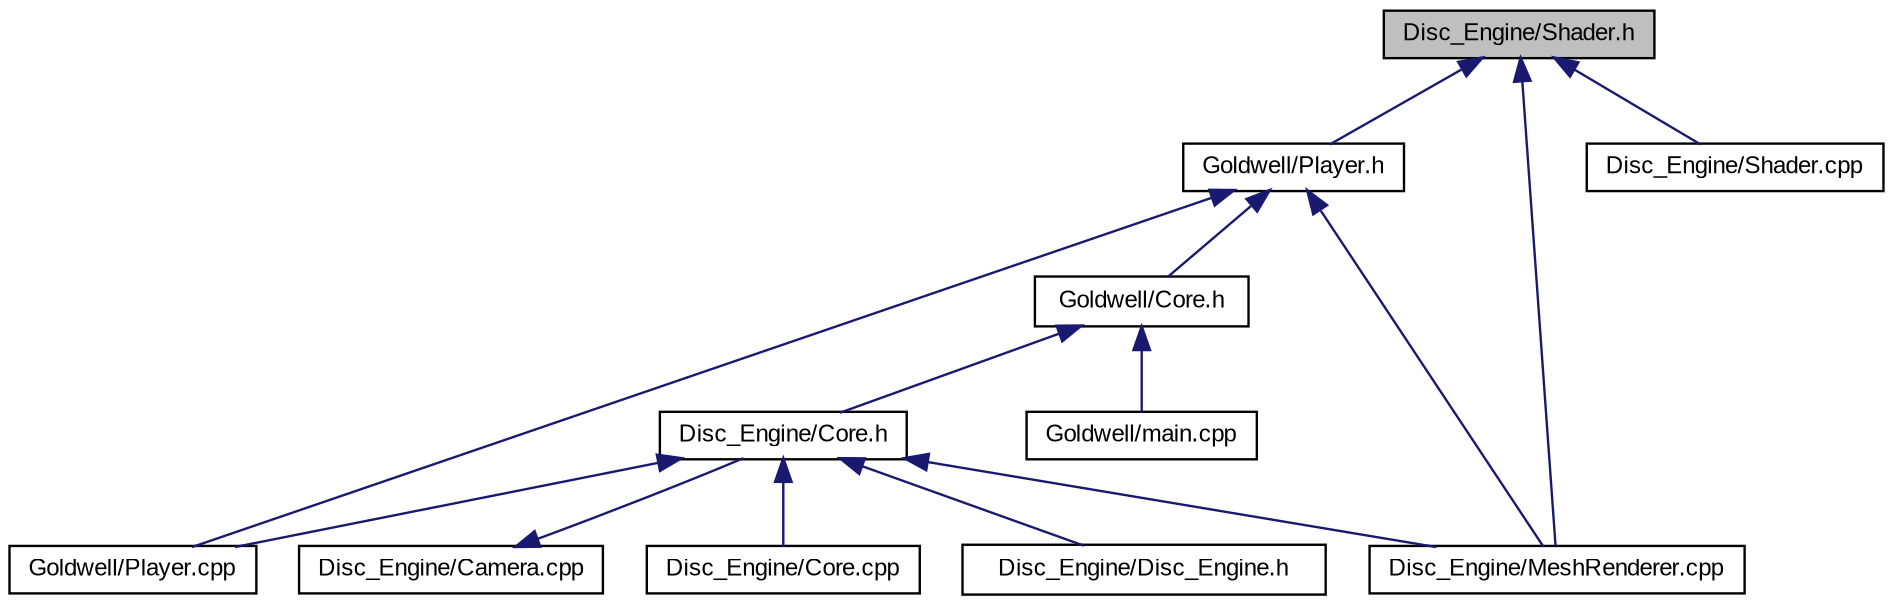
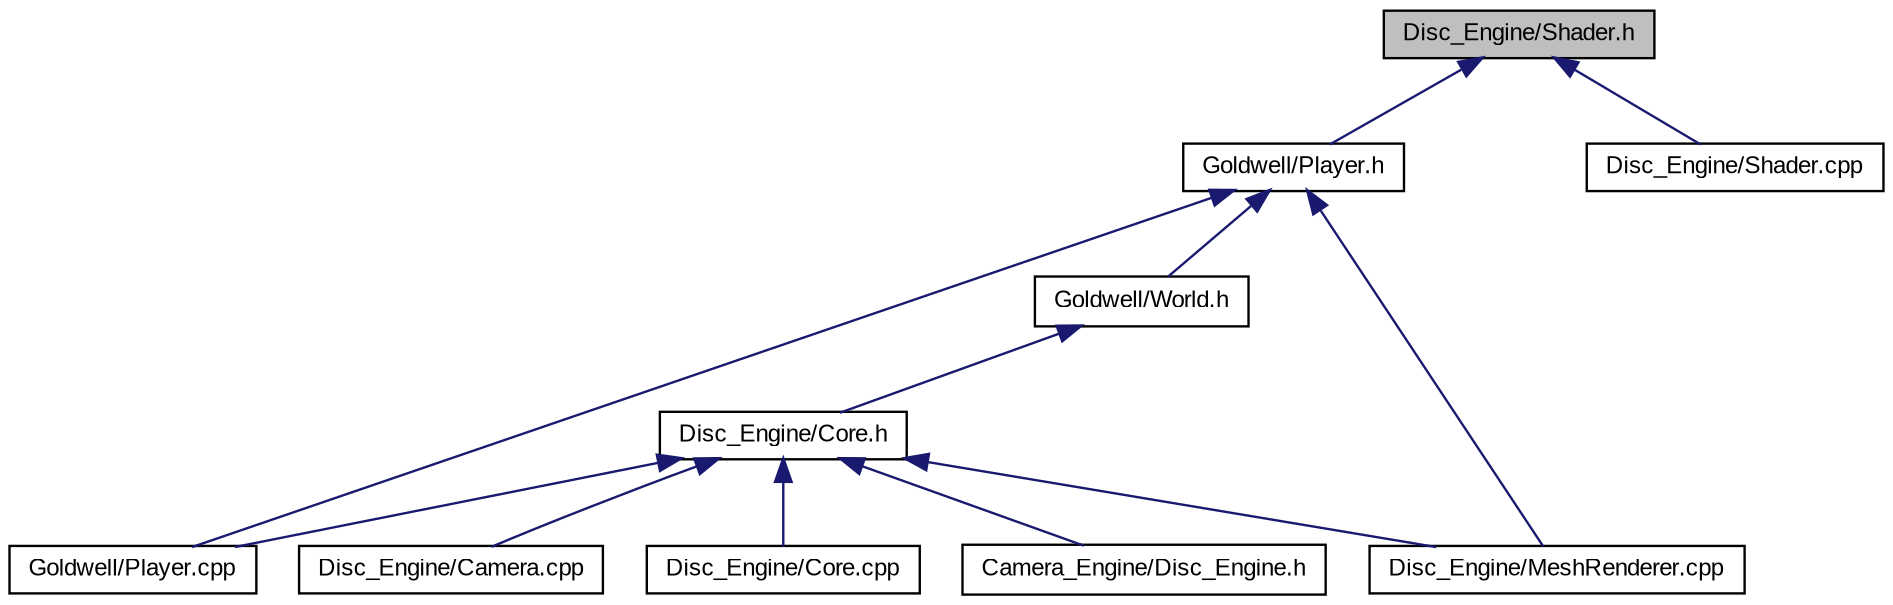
node "Goldwell/Core.h": label "Goldwell/Core.h" -> "Goldwell/World.h"
edge "Disc_Engine/MeshRenderer.cpp" -> "Disc_Engine/Shader.h": removed
node "Goldwell/main.cpp": removed
edge "Disc_Engine/Core.h" -> "Disc_Engine/Camera.cpp": reversed
node "Disc_Engine/Disc_Engine.h": label "Disc_Engine/Disc_Engine.h" -> "Camera_Engine/Disc_Engine.h"
